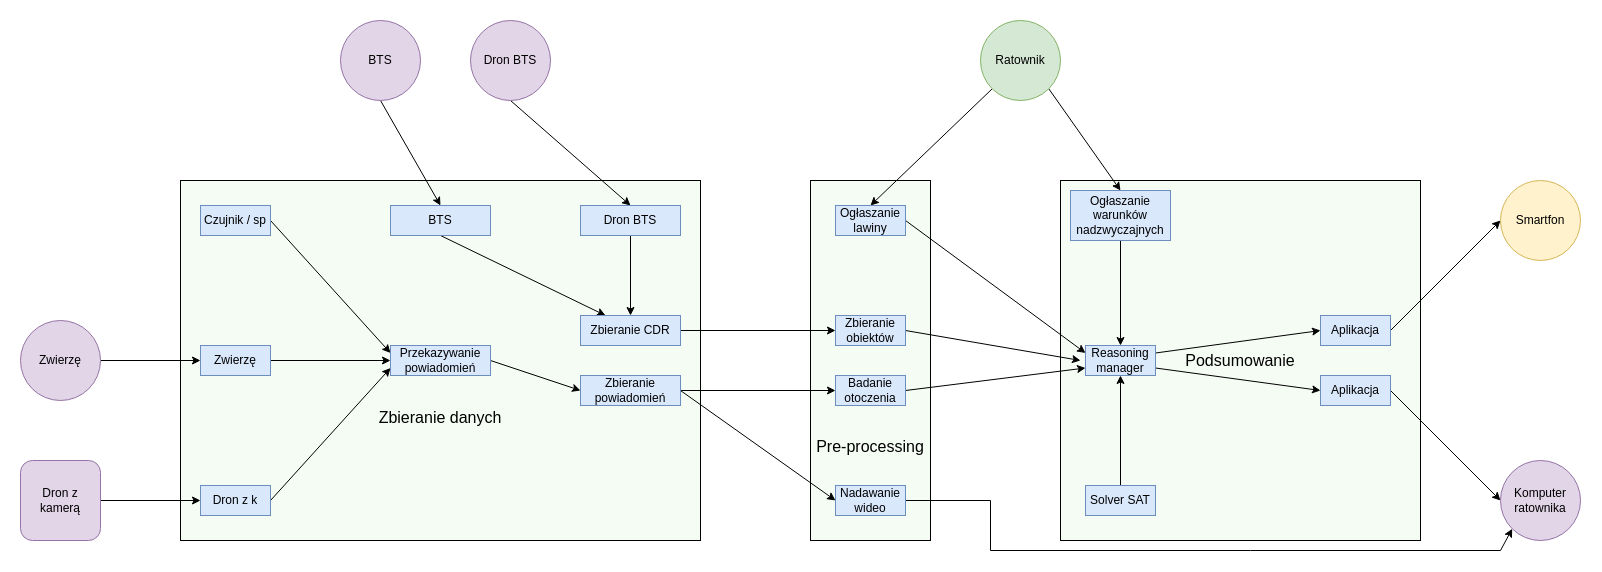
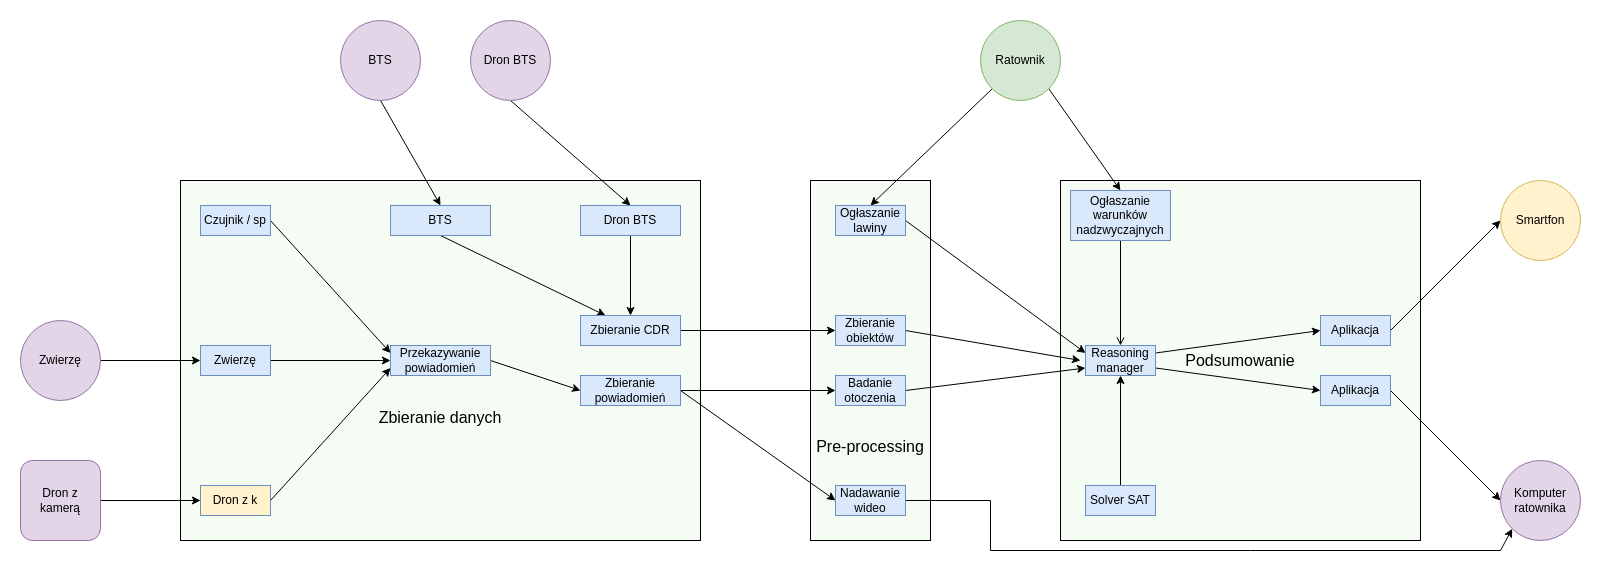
edge "Ogłaszanie warunków nadzwyczajnych" -> "Reasoning manager": arrowhead classic -> open
node "Dron z k": fillcolor #dae8fc -> #fff2cc
